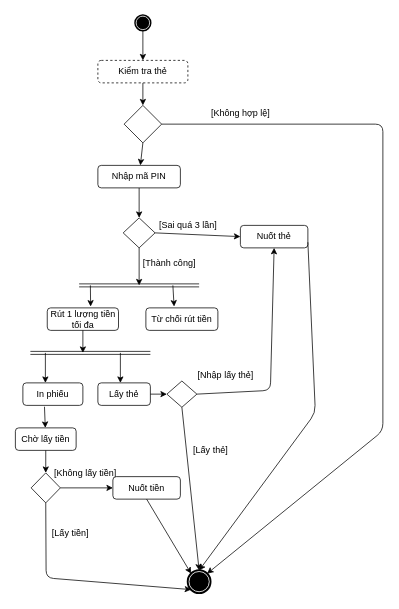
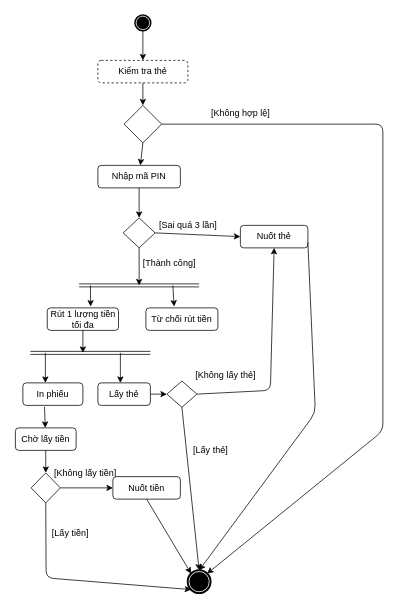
node "[Nhập lấy thẻ]": label "[Nhập lấy thẻ]" -> "[Không lấy thẻ]"
